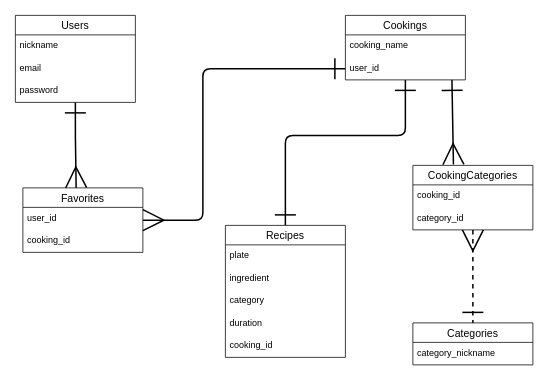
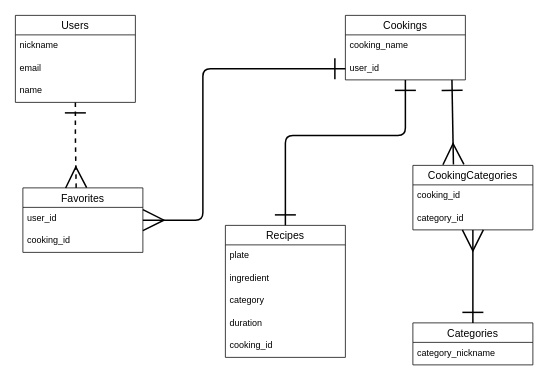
node "password": label "password" -> "name"
edge "Users" -- "Favorites": style solid -> dashed
edge "category_id" -- "Categories": style dashed -> solid
